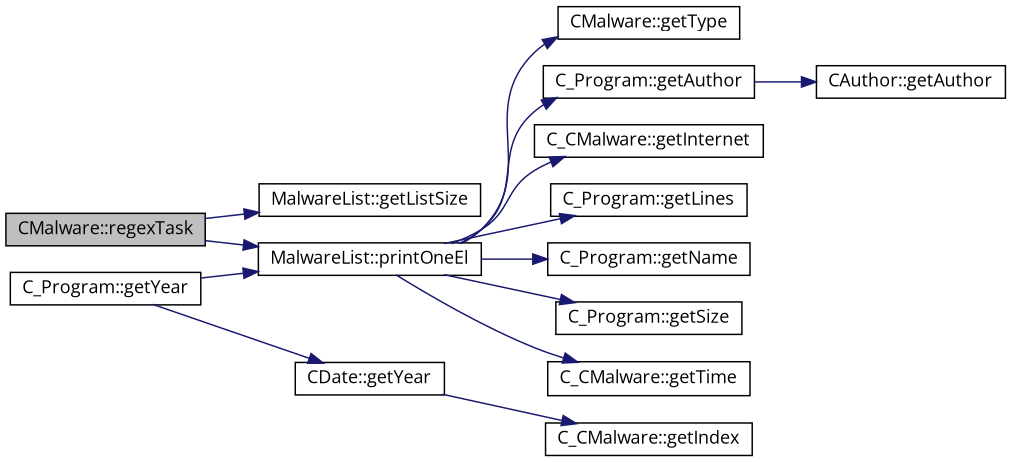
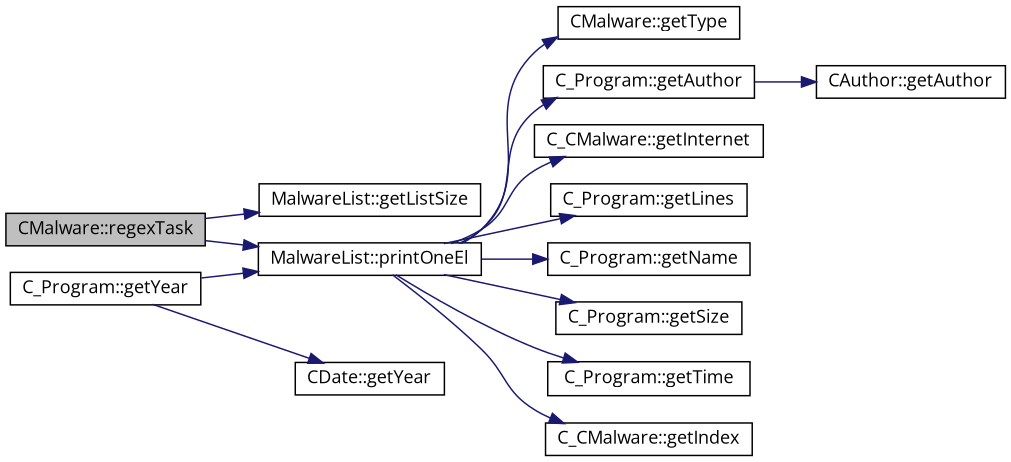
node "C_CMalware::getTime": label "C_CMalware::getTime" -> "C_Program::getTime"
edge "CDate::getYear" -> "C_CMalware::getIndex": now "MalwareList::printOneEl" -> "C_CMalware::getIndex"
